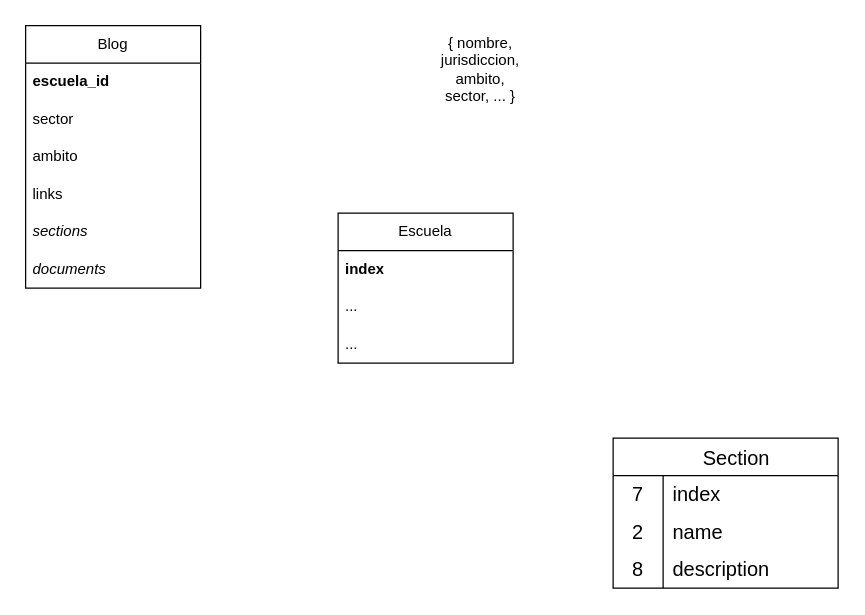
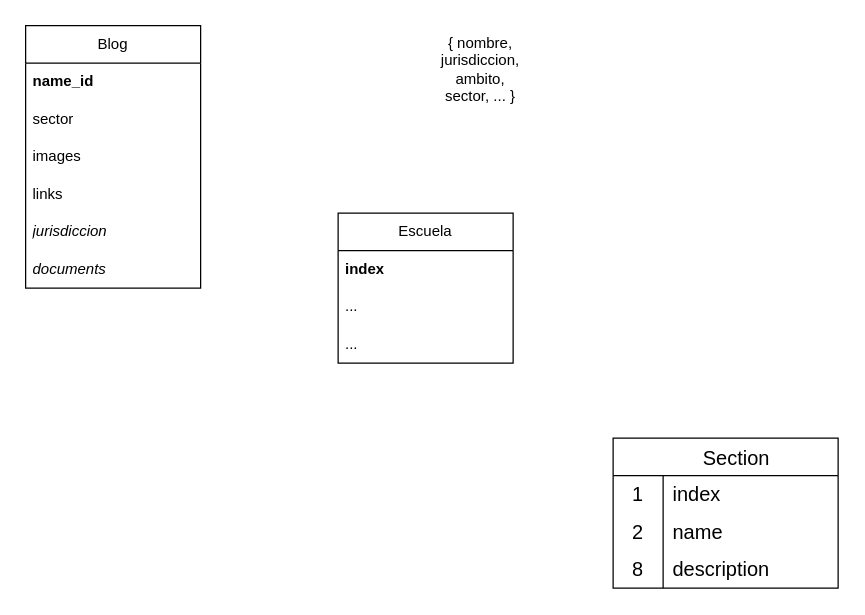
node "escuela_id": label "escuela_id" -> "name_id"
node "ambito": label "ambito" -> "images"
node "sections": label "sections" -> "jurisdiccion"
node "7": label "7" -> "1"
